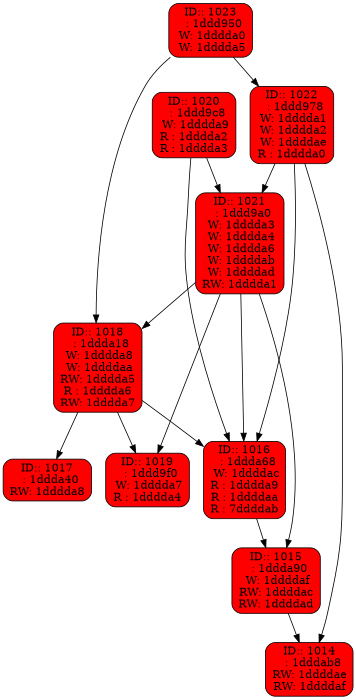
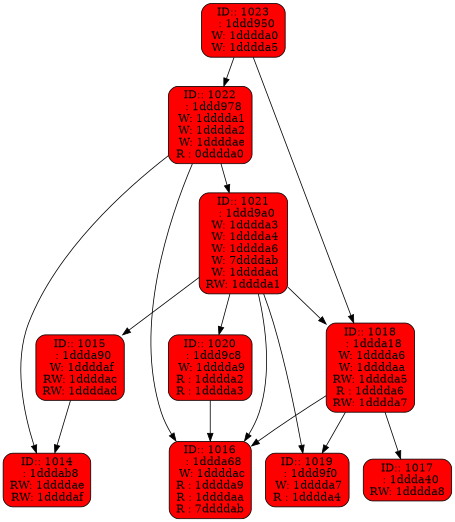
node "ID:: 1022": text "R : 1dddda0" -> "R : 0dddda0"
edge "ID:: 1020" -> "ID:: 1021": reversed
node "ID:: 1021": text "W: 1ddddab" -> "W: 7ddddab"
node "ID:: 1018": text "W: 1dddda8" -> "W: 1dddda6"
edge "ID:: 1016" -> "ID:: 1015": removed
